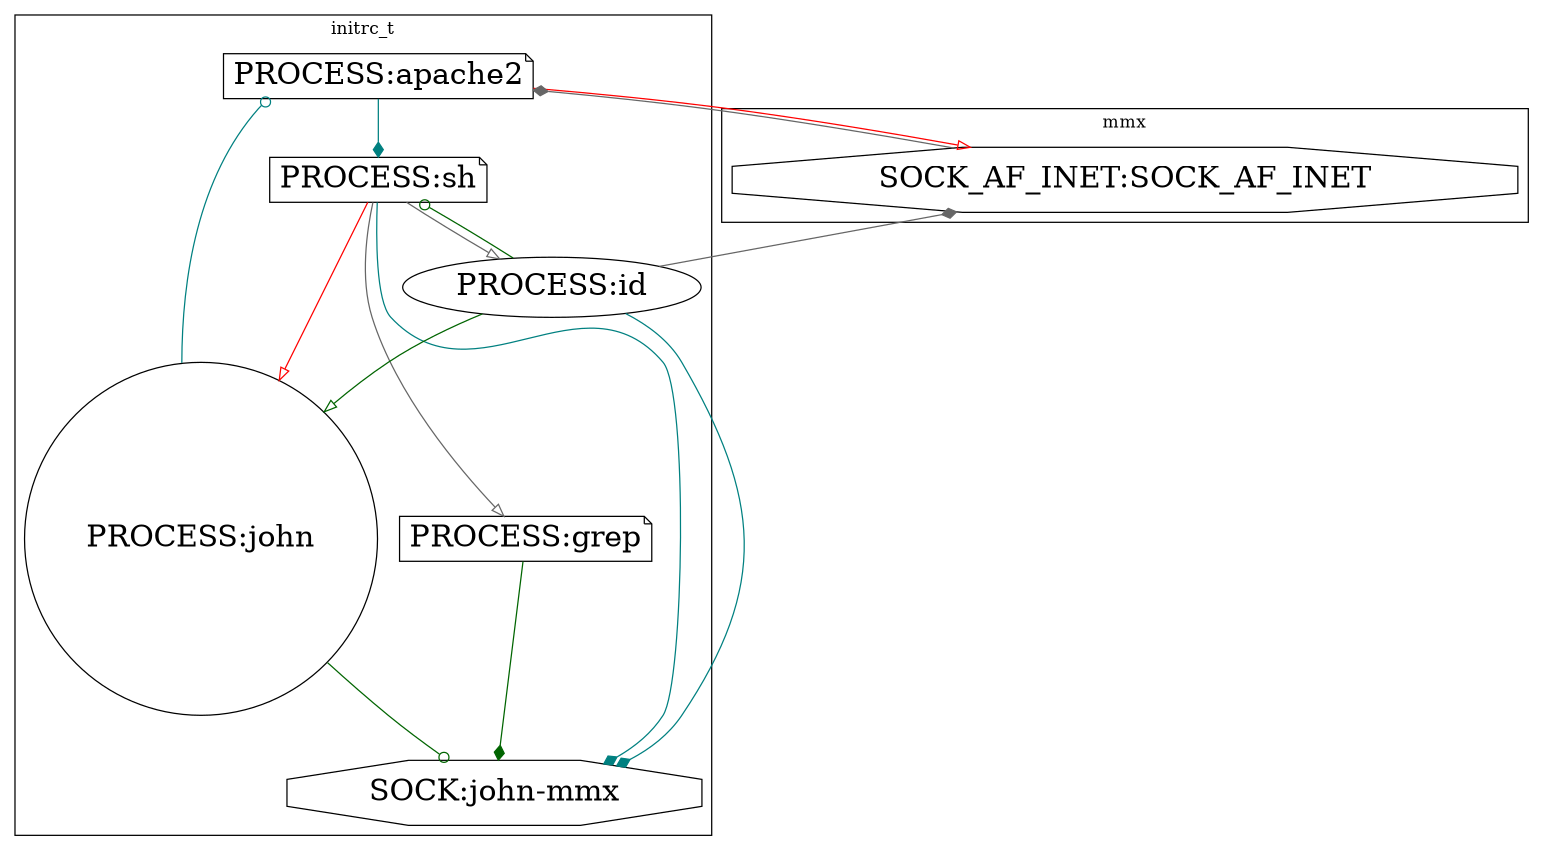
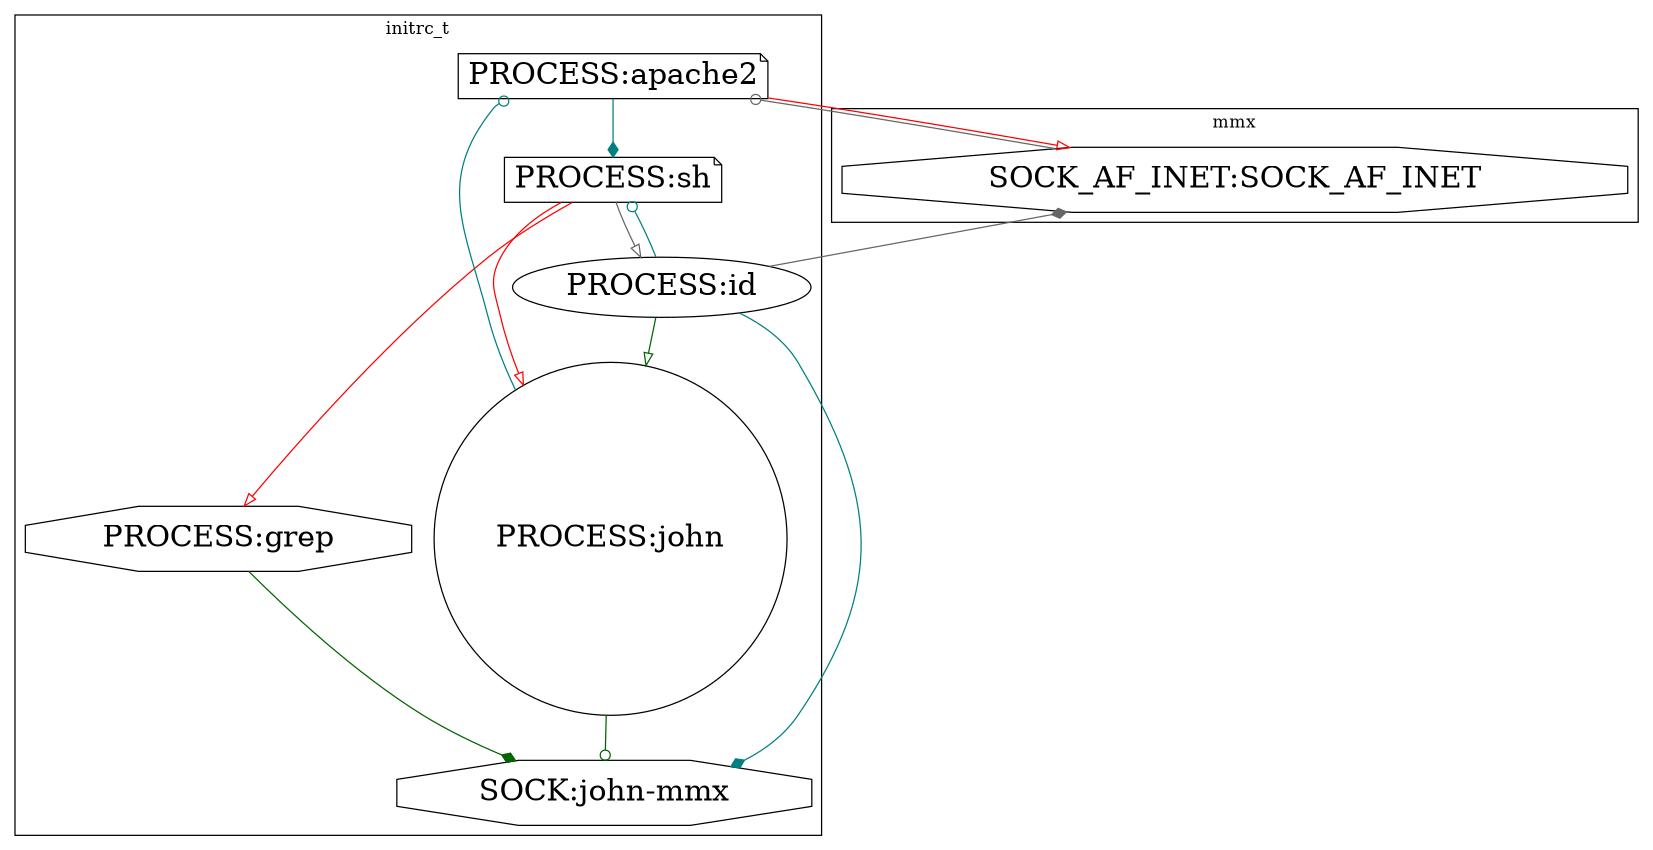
edge "SOCK_AF_INET:SOCK_AF_INET" -> "PROCESS:apache2": arrowhead diamond -> odot
edge "PROCESS:id" -> "PROCESS:sh": color darkgreen -> teal
edge "PROCESS:sh" -> "SOCK:john-mmx": removed
edge "PROCESS:sh" -> "PROCESS:grep": color gray40 -> red
node "PROCESS:grep": shape note -> octagon
